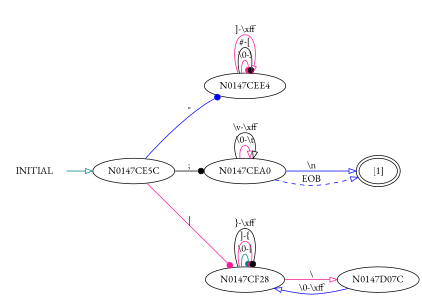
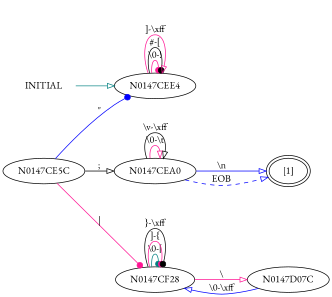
edge "INITIAL" -> "N0147CE5C": now "INITIAL" -> "N0147CEE4"
edge "N0147CE5C" -> "N0147CEA0": arrowhead dot -> onormal
